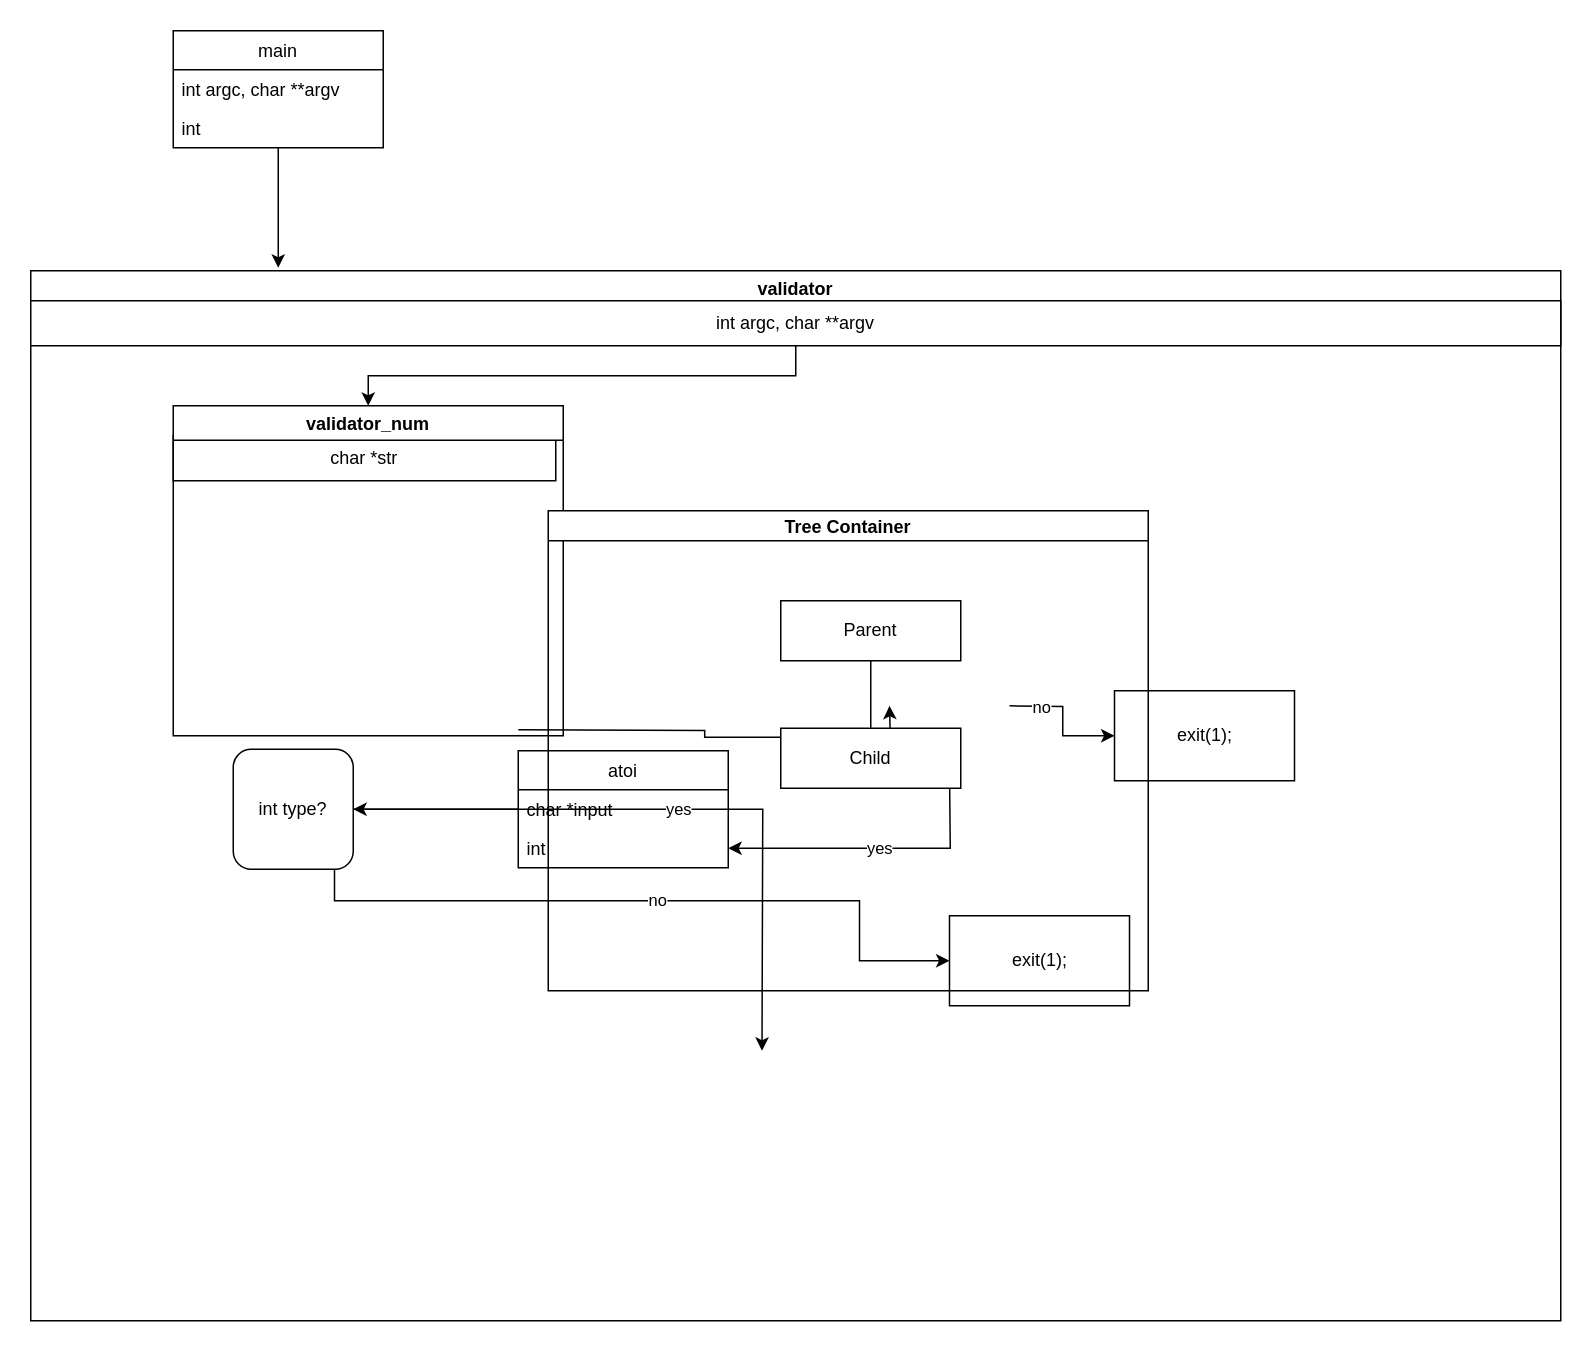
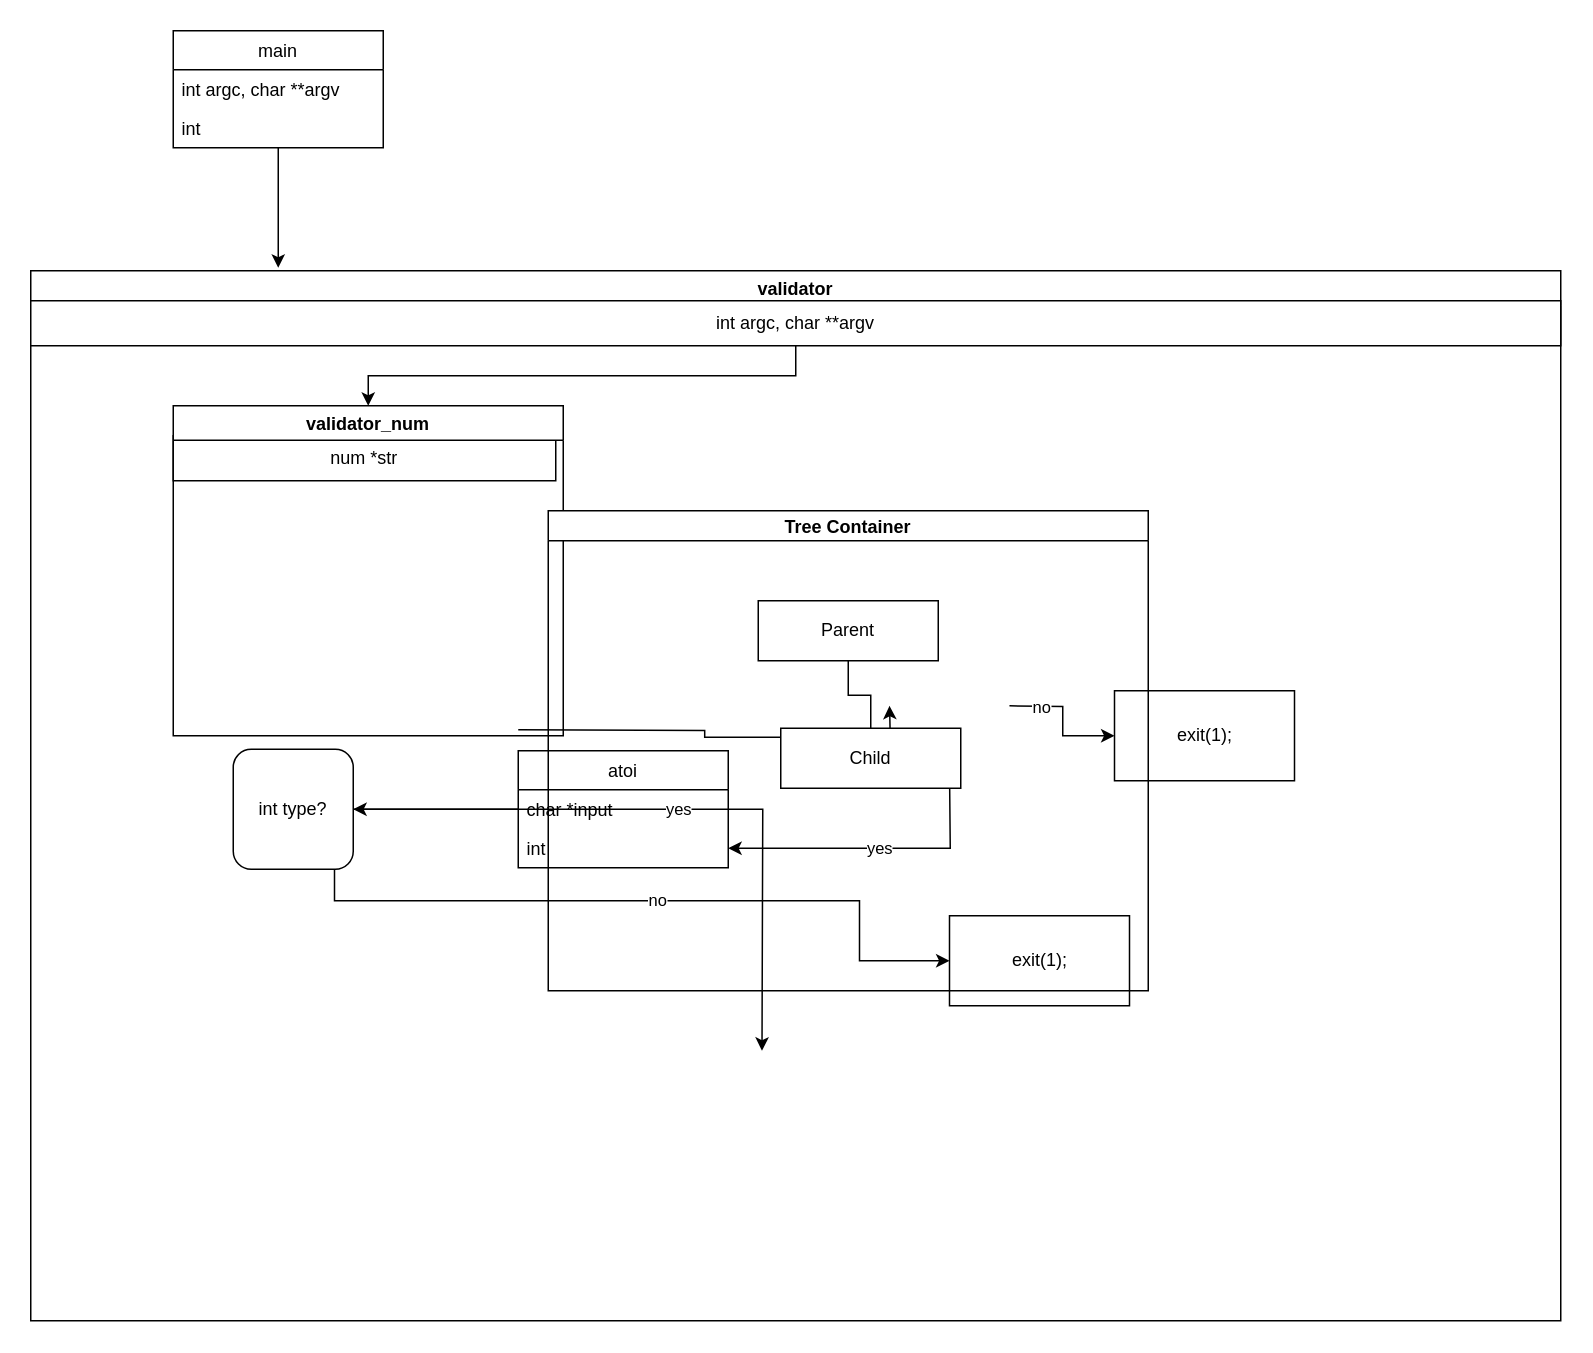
node "char *str": label "char *str" -> "num *str"
node "Parent": moved (871, 631) -> (848, 631)
